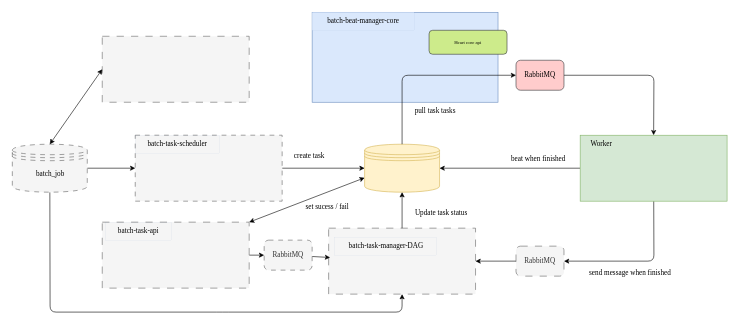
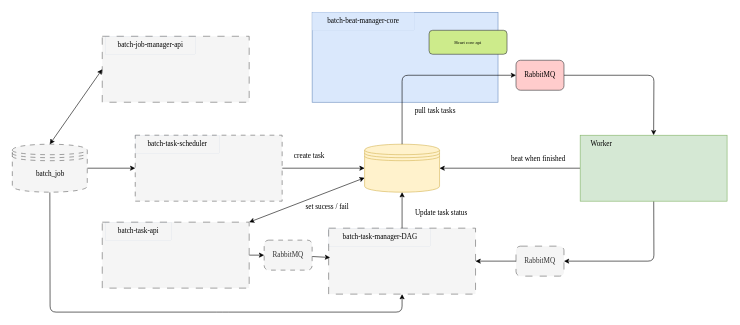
node "batch-job-manager-api": added
node "batch-task-manager-DAG": moved (386, 246) -> (380, 237)
node "send message when finished": removed
